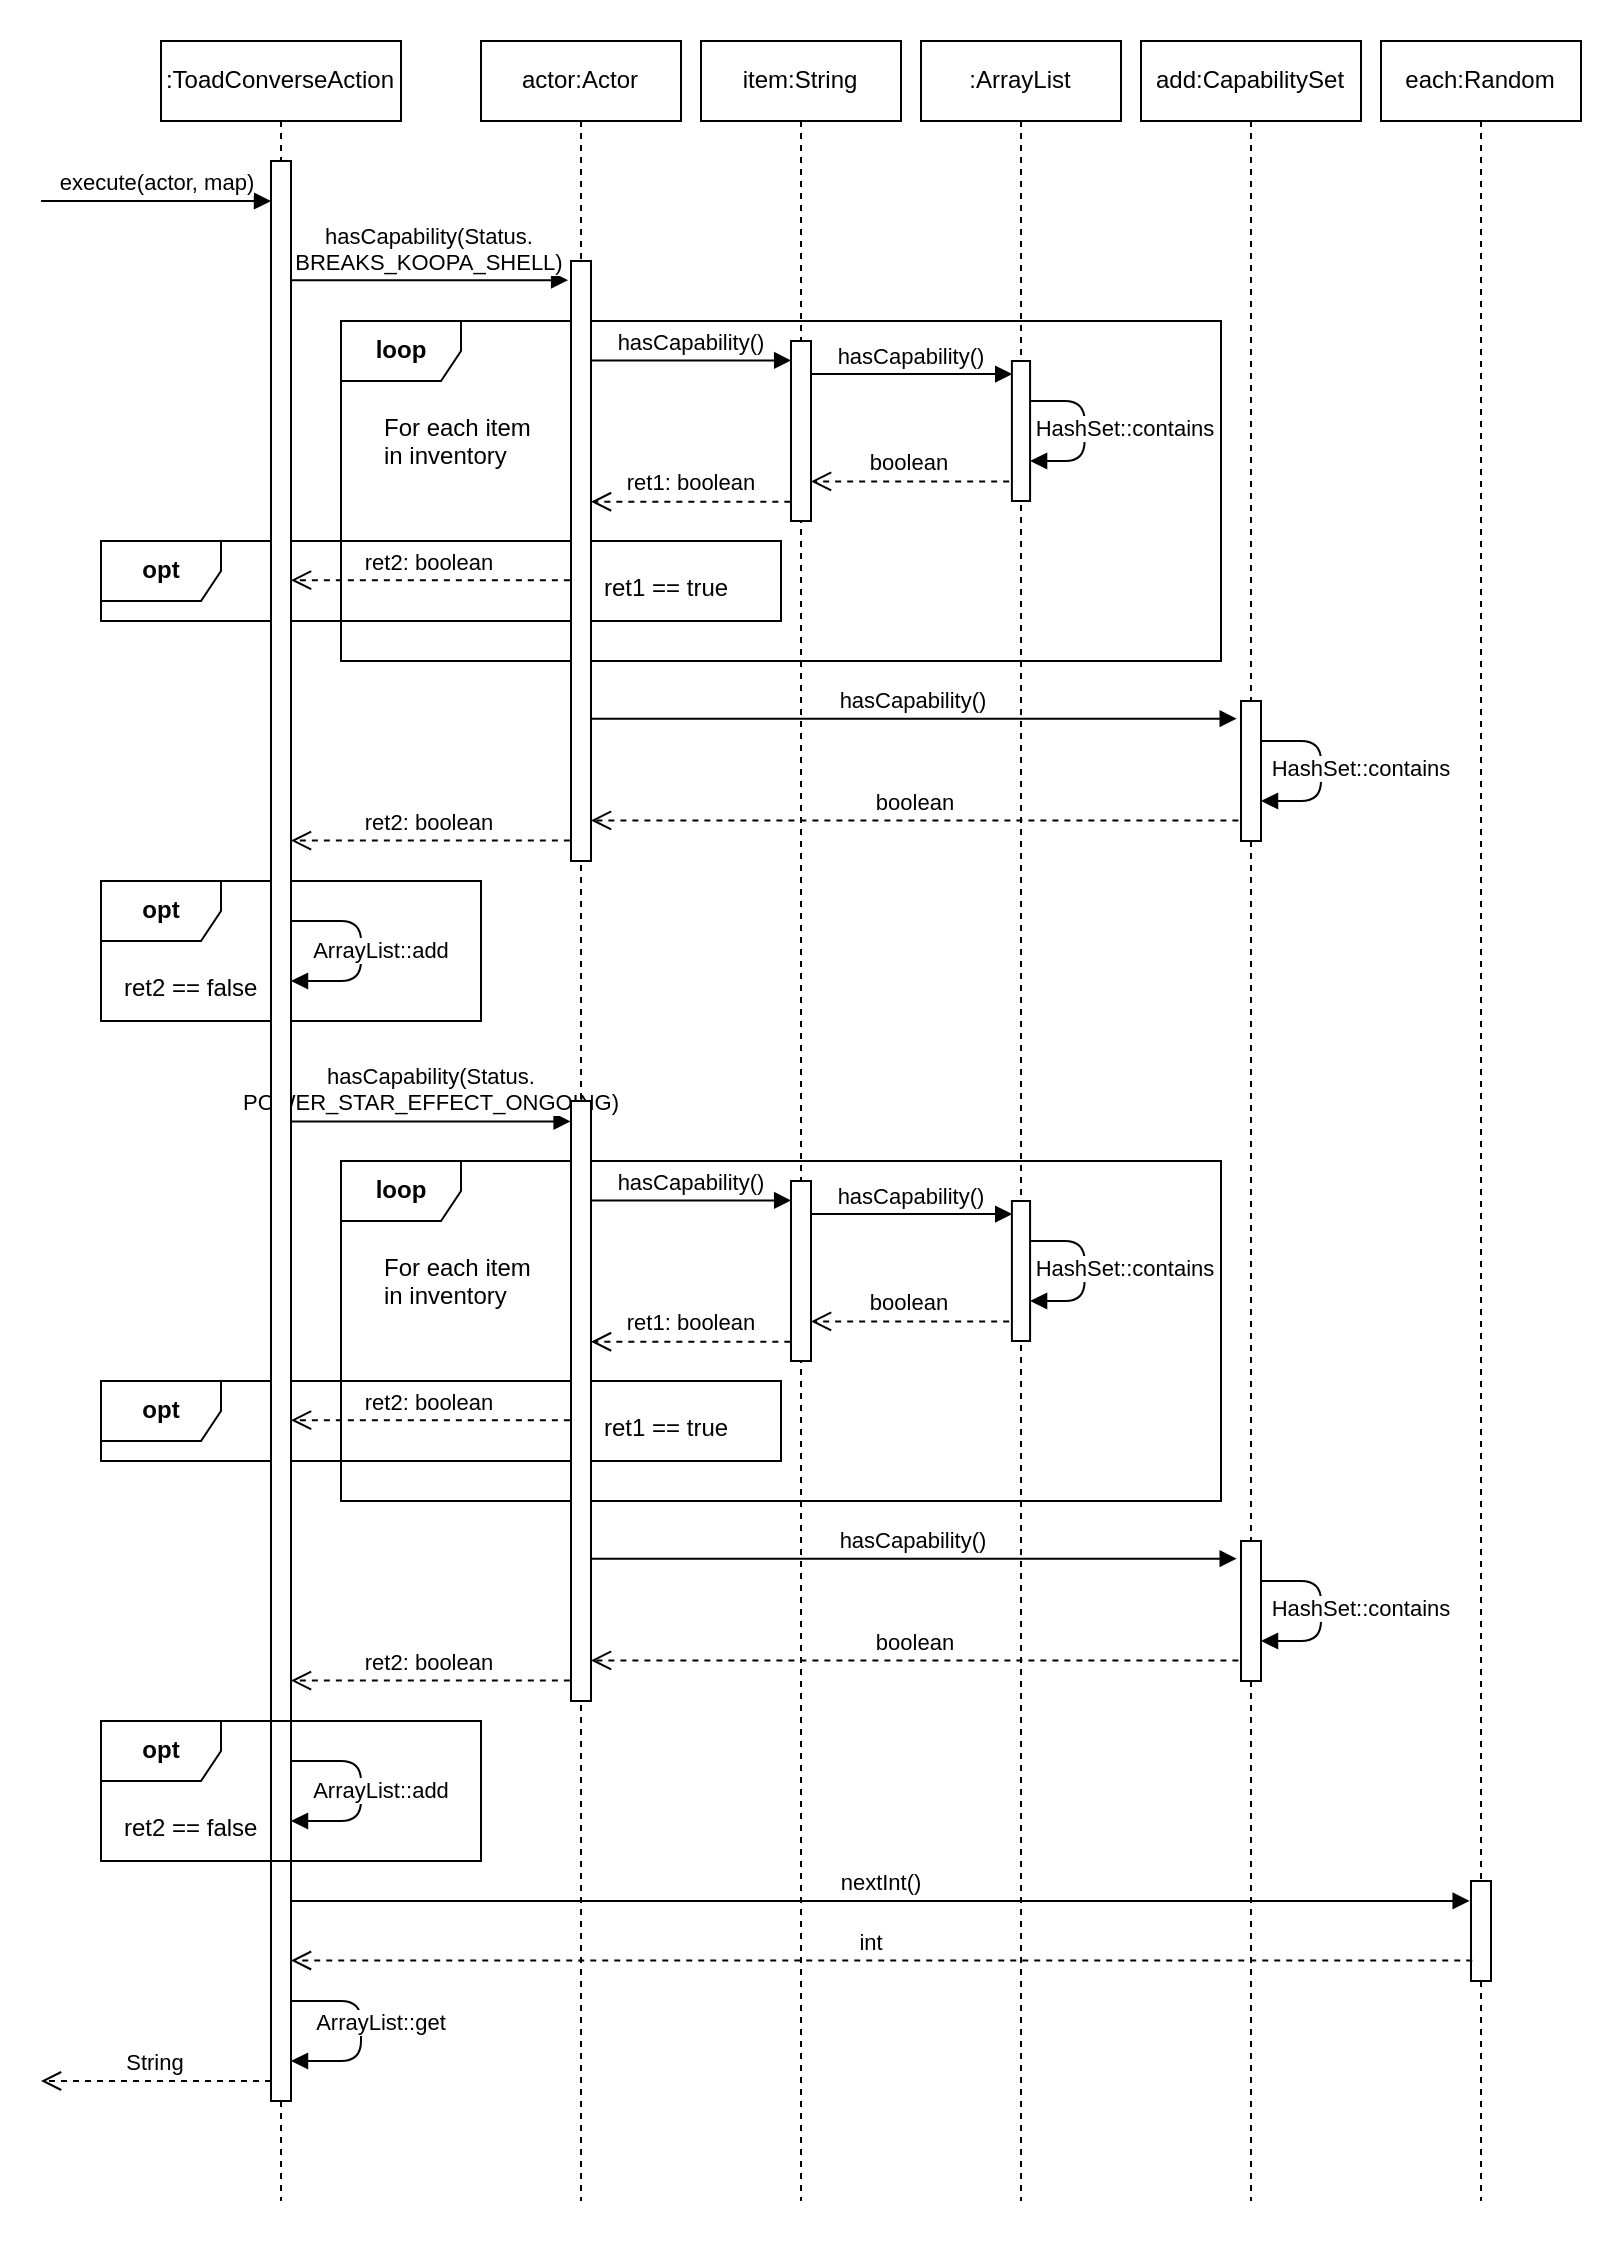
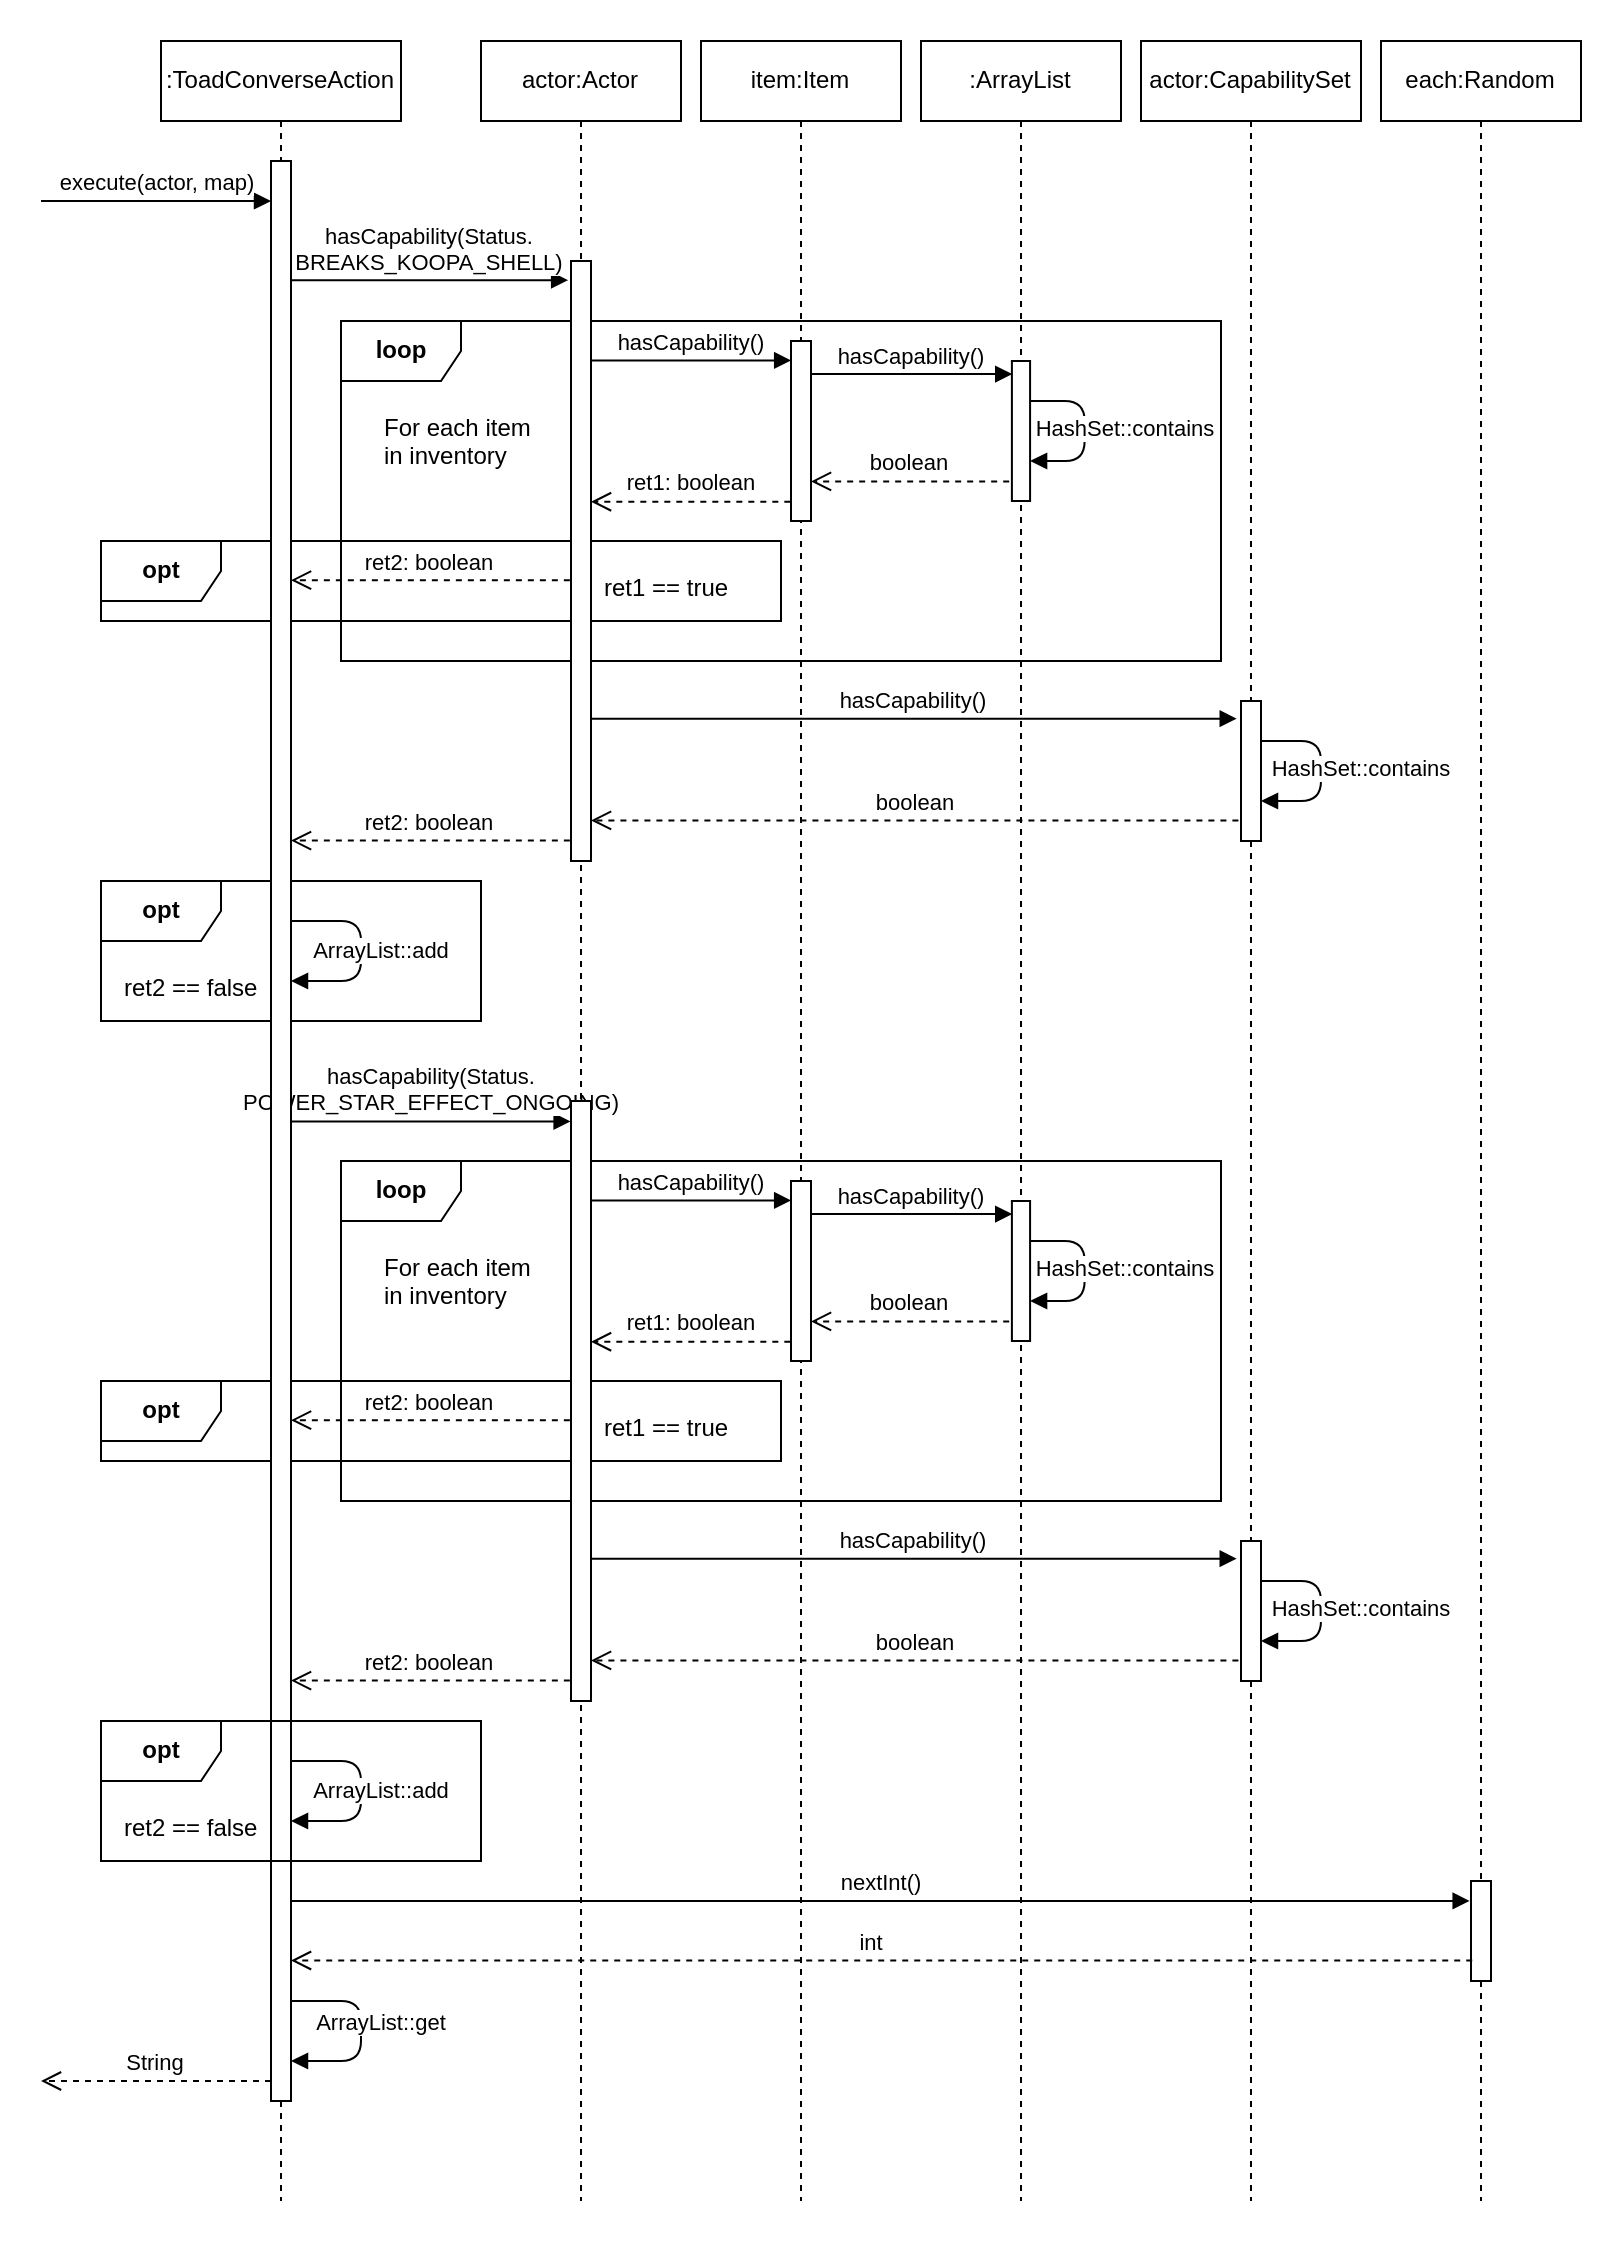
node "item:String": label "item:String" -> "item:Item"
node "add:CapabilitySet": label "add:CapabilitySet" -> "actor:CapabilitySet"
